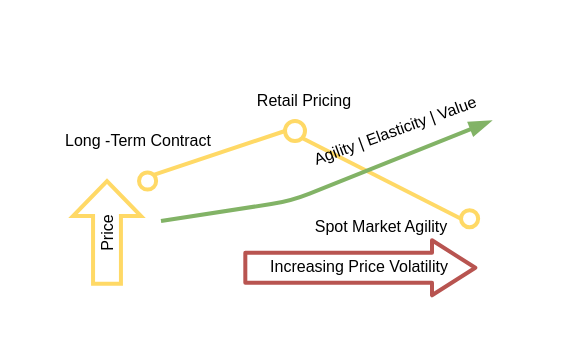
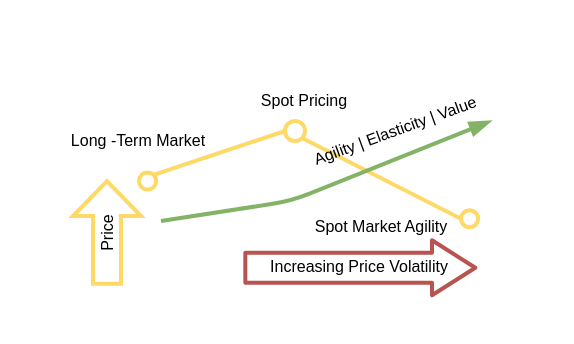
node "Retail Pricing": label "Retail Pricing" -> "Spot Pricing"
node "Long -Term Contract": label "Long -Term Contract" -> "Long -Term Market"
